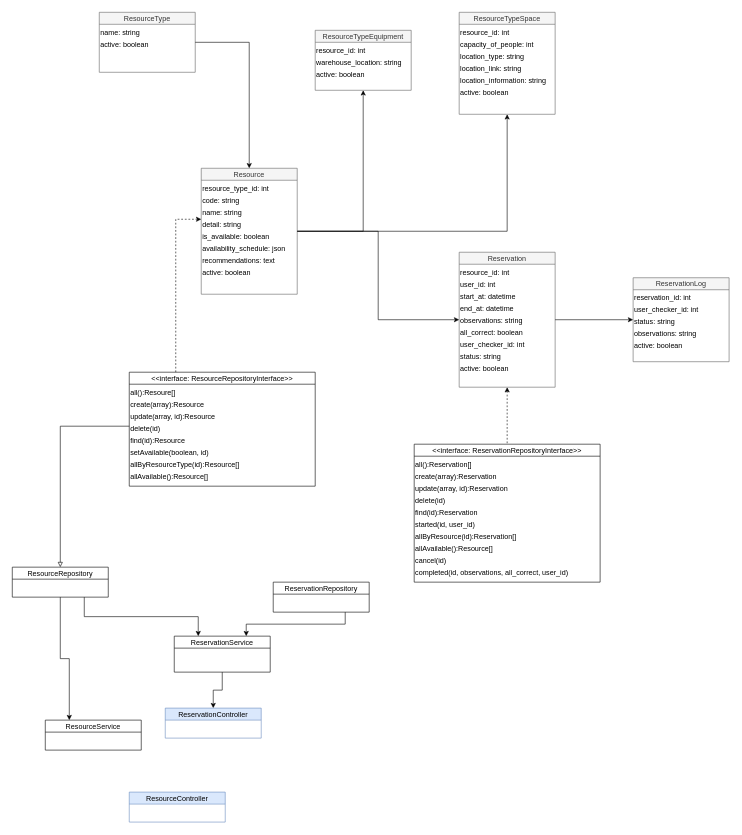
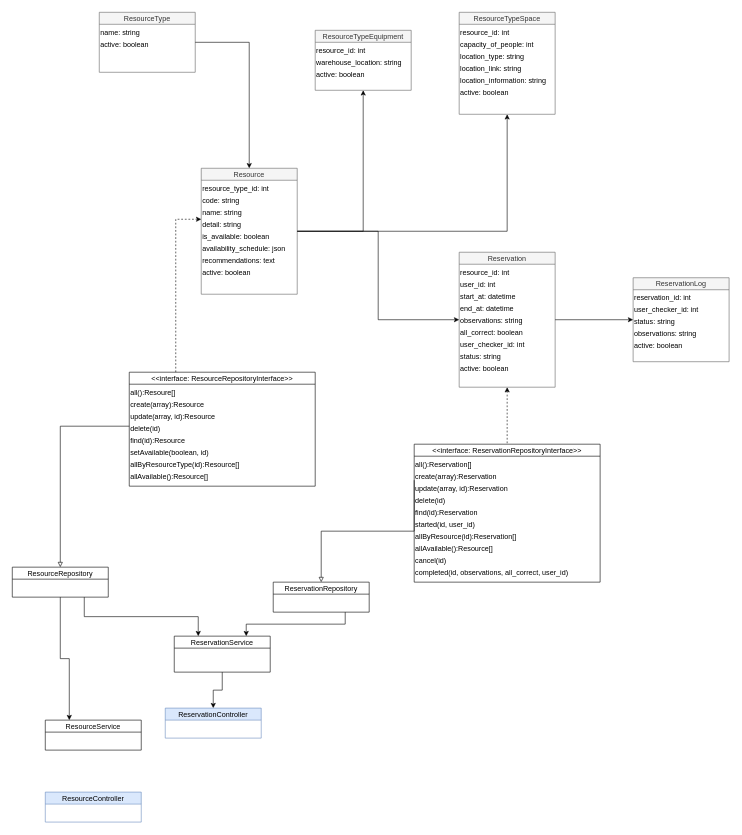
edge "create(array):Reservation" -> "ReservationRepository": added
node "ResourceController": moved (177, 807) -> (93, 807)
